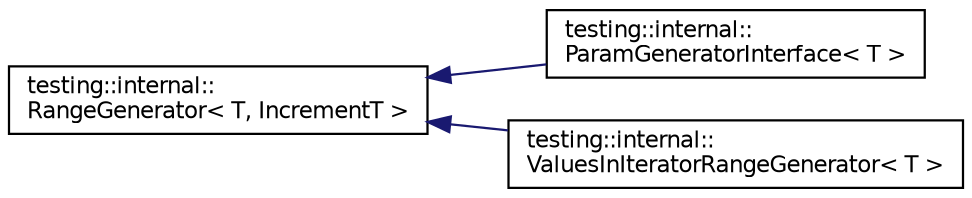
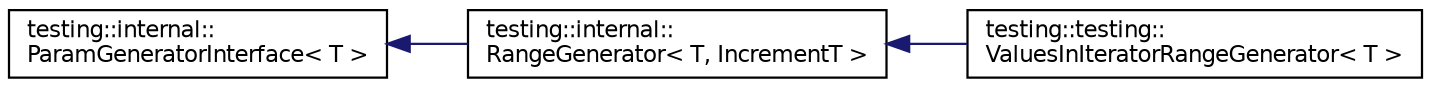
edge "testing::internal:: ParamGeneratorInterface< T >" -> "testing::internal:: RangeGenerator< T, IncrementT >": reversed
node "testing::internal:: ValuesInIteratorRangeGenerator< T >": label "testing::internal:: ValuesInIteratorRangeGenerator< T >" -> "testing::testing:: ValuesInIteratorRangeGenerator< T >"
